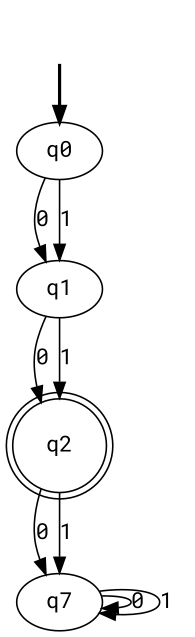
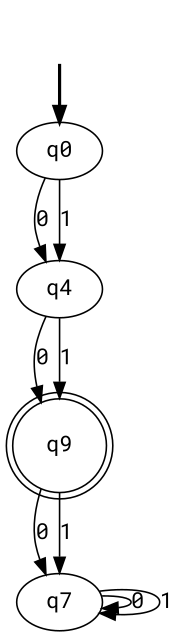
node "q1": label "q1" -> "q4"
node "q2": label "q2" -> "q9"
